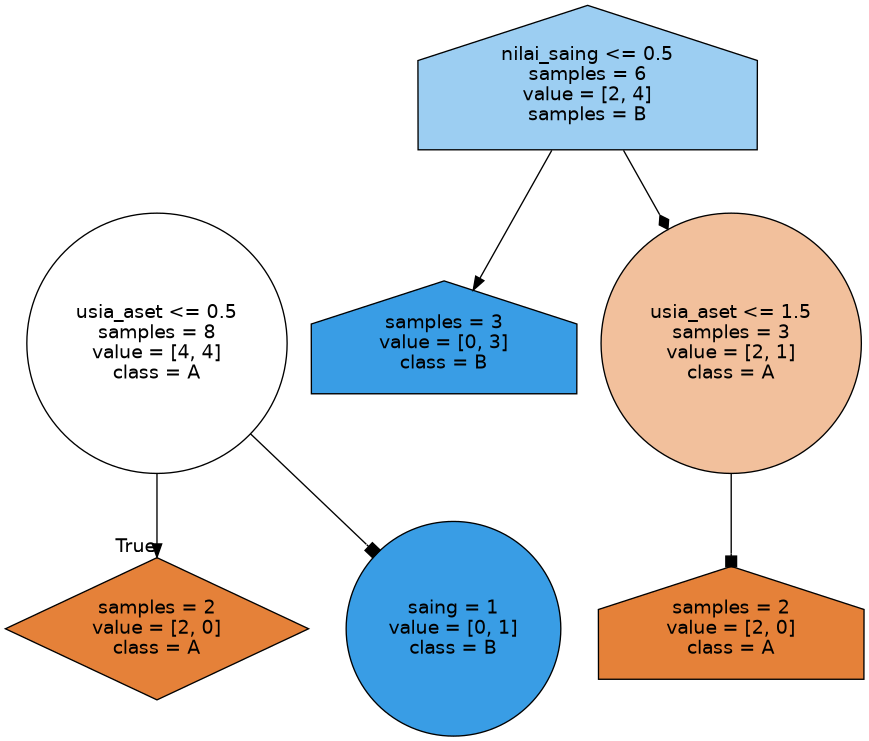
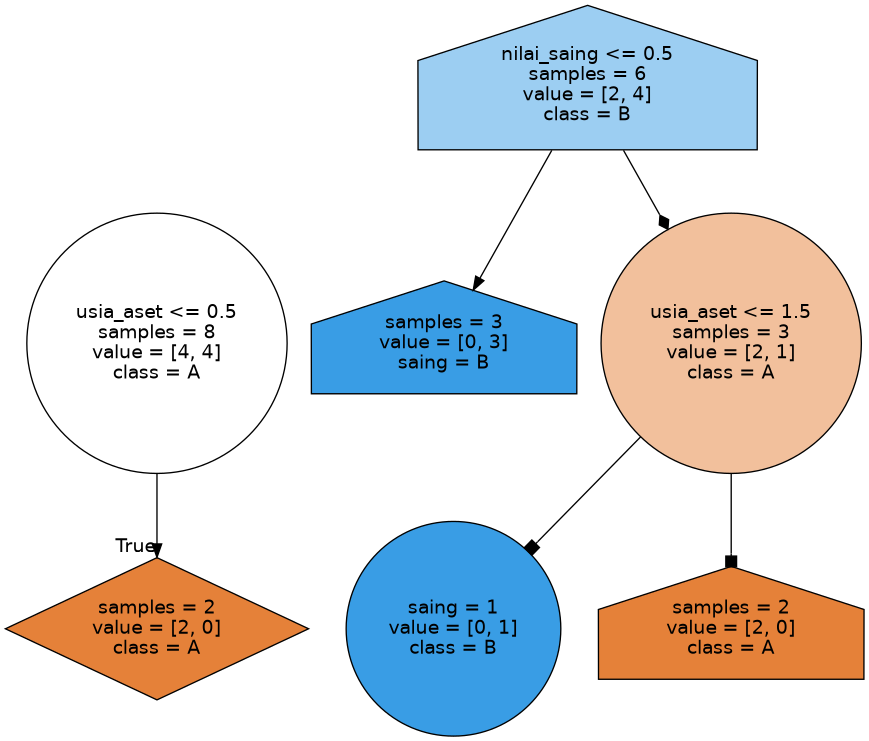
node "nilai_saing <= 0.5 samples = 6 value = [2, 4] samples = B": label "nilai_saing <= 0.5 samples = 6 value = [2, 4] samples = B" -> "nilai_saing <= 0.5 samples = 6 value = [2, 4] class = B"
node "samples = 3 value = [0, 3] class = B": label "samples = 3 value = [0, 3] class = B" -> "samples = 3 value = [0, 3] saing = B"
edge "usia_aset <= 0.5 samples = 8 value = [4, 4] class = A" -> "saing = 1 value = [0, 1] class = B": now "usia_aset <= 1.5 samples = 3 value = [2, 1] class = A" -> "saing = 1 value = [0, 1] class = B"
